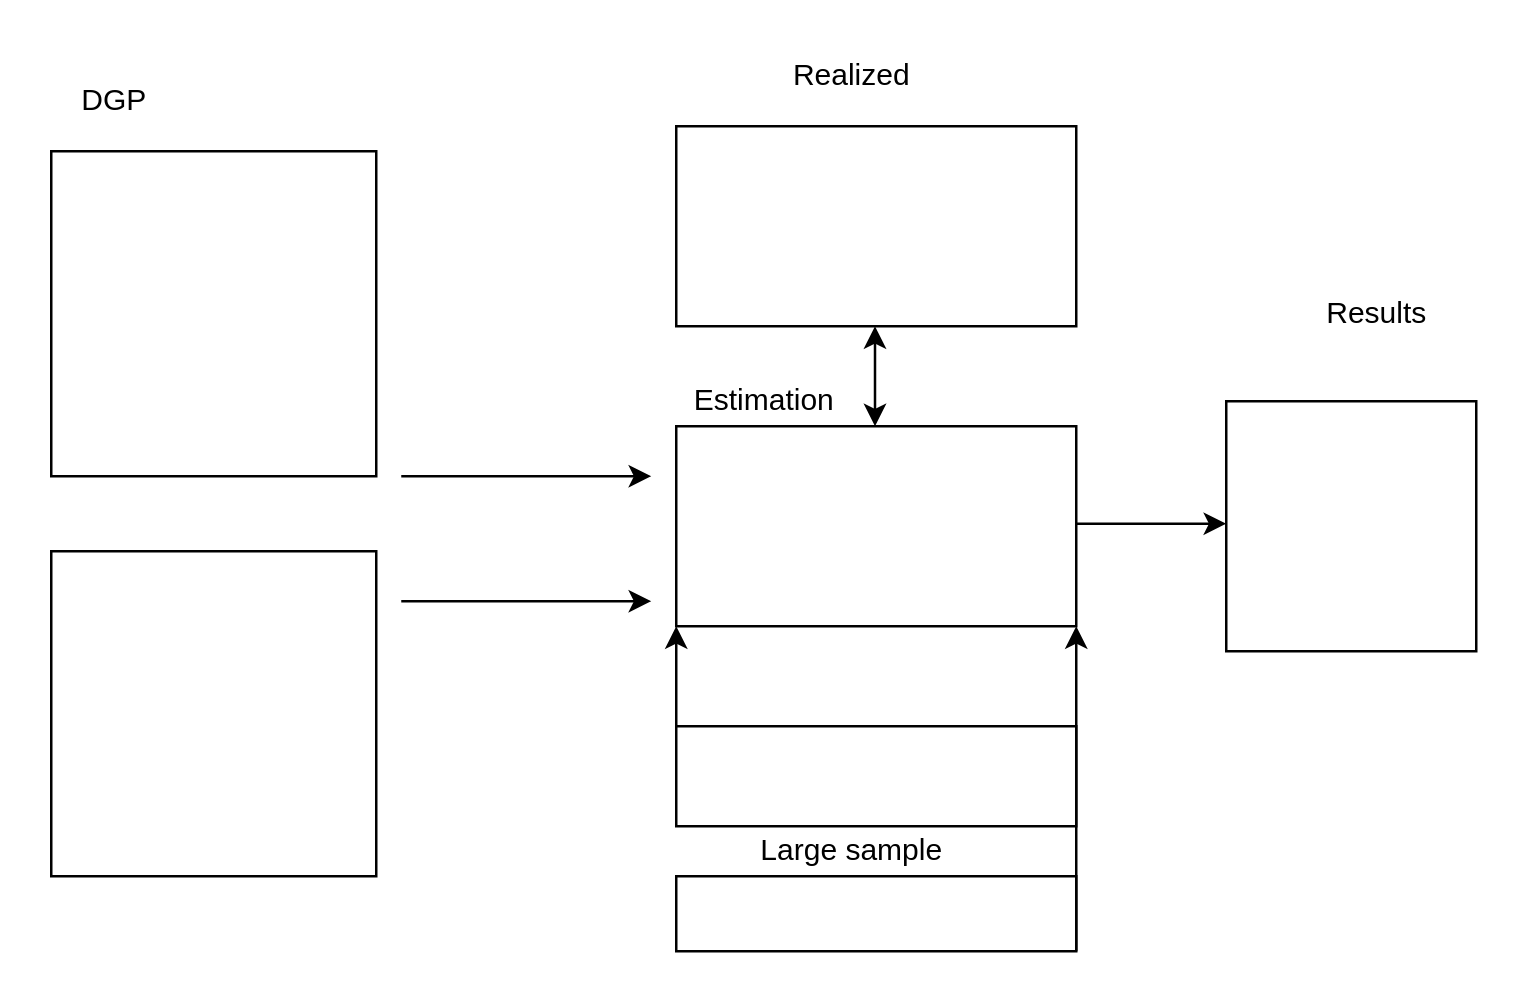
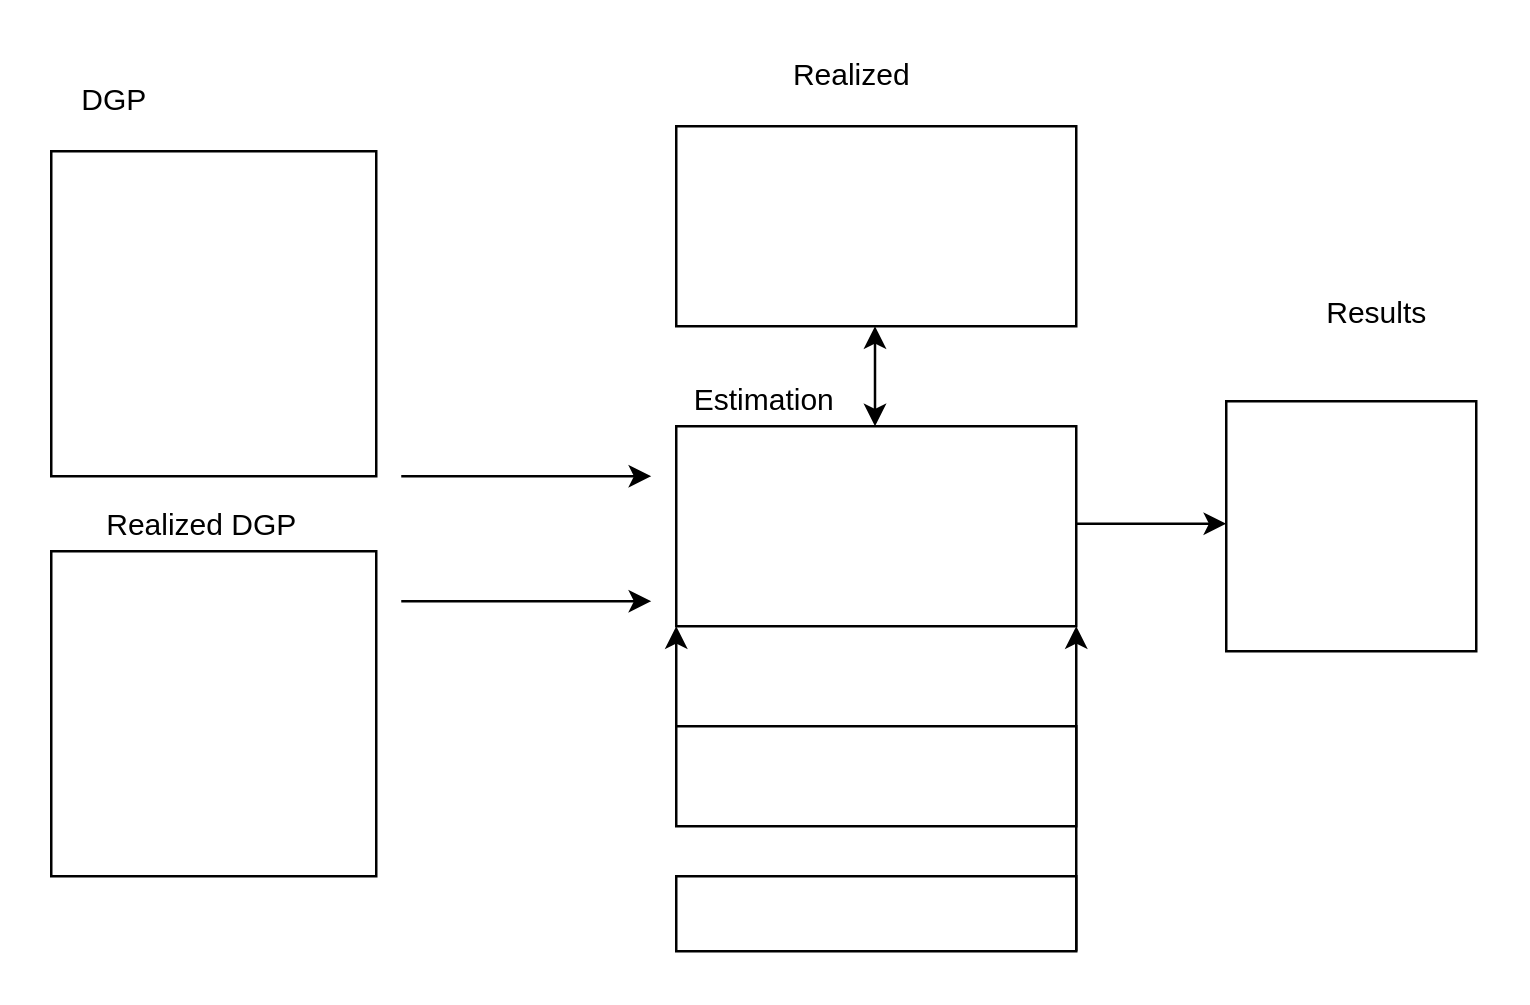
node "Realized DGP": added
node "Large sample": removed
